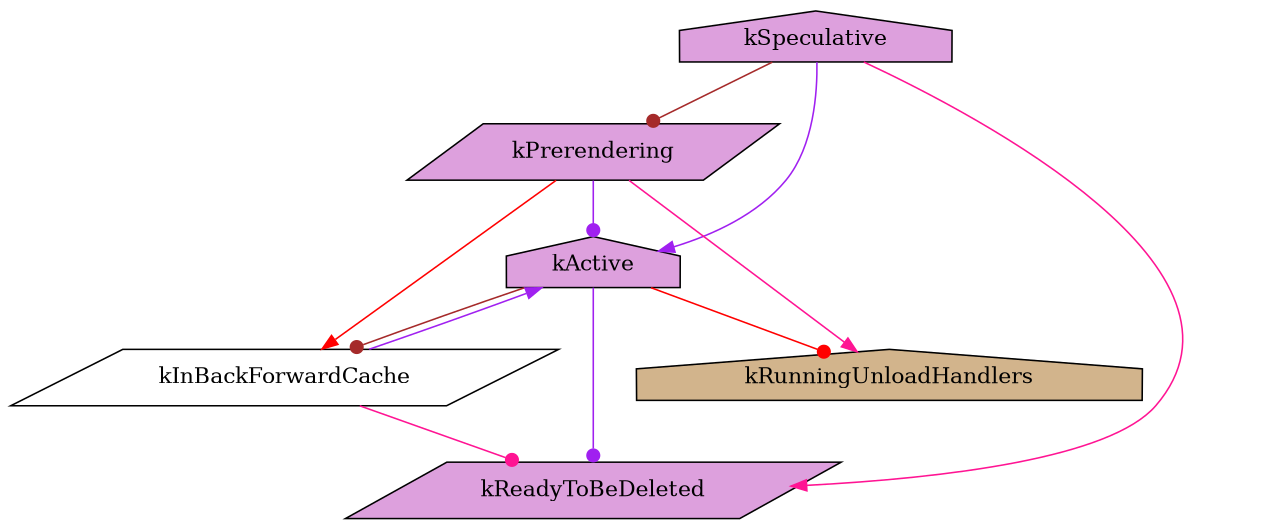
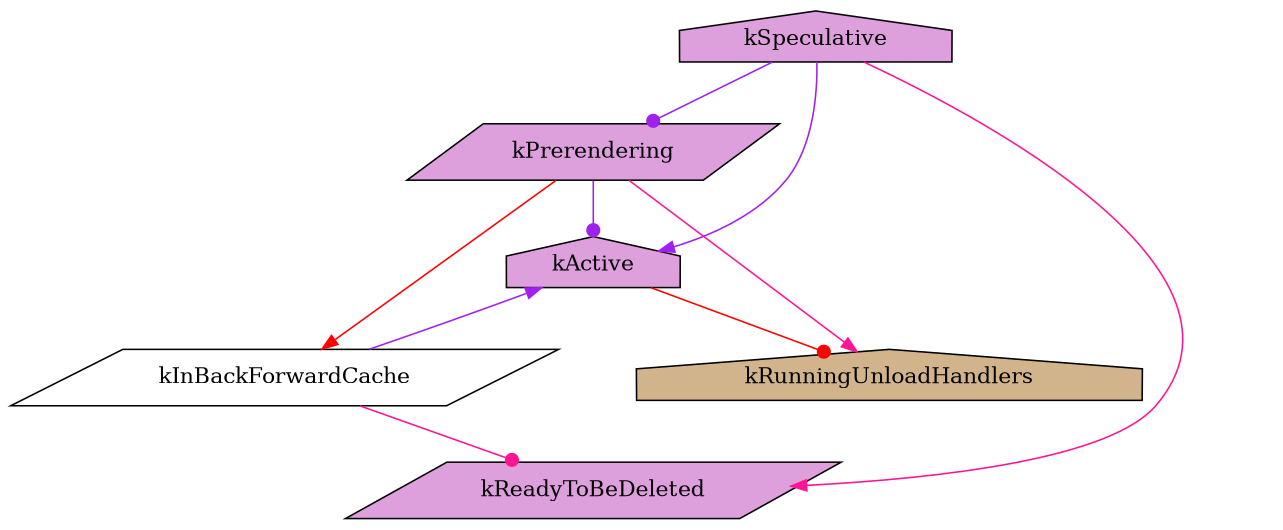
edge "kSpeculative" -> "kPrerendering": color brown -> purple
edge "kActive" -> "kInBackForwardCache": removed
edge "kActive" -> "kReadyToBeDeleted": removed
